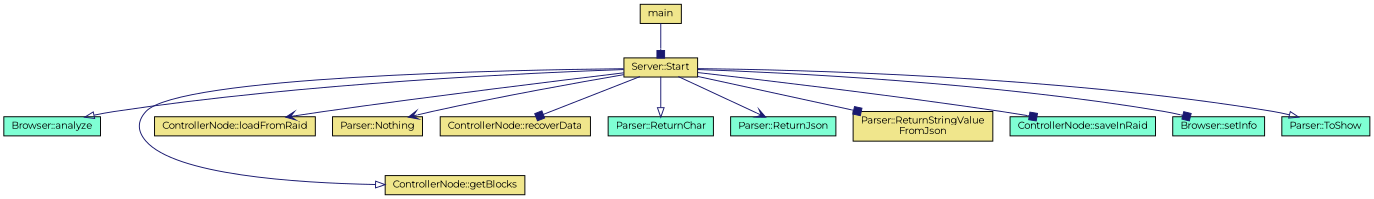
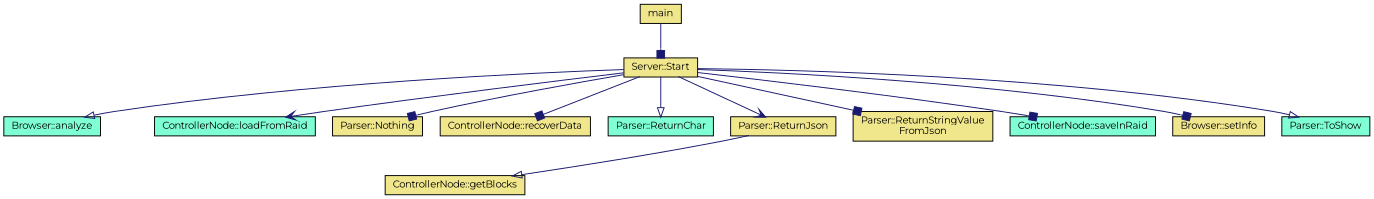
edge "Server::Start" -> "ControllerNode::getBlocks": now "Parser::ReturnJson" -> "ControllerNode::getBlocks"
edge "Server::Start" -> "Parser::Nothing": arrowhead vee -> box
node "ControllerNode::loadFromRaid": fillcolor khaki -> aquamarine
node "Parser::ReturnJson": fillcolor aquamarine -> khaki
node "Browser::setInfo": fillcolor aquamarine -> khaki
